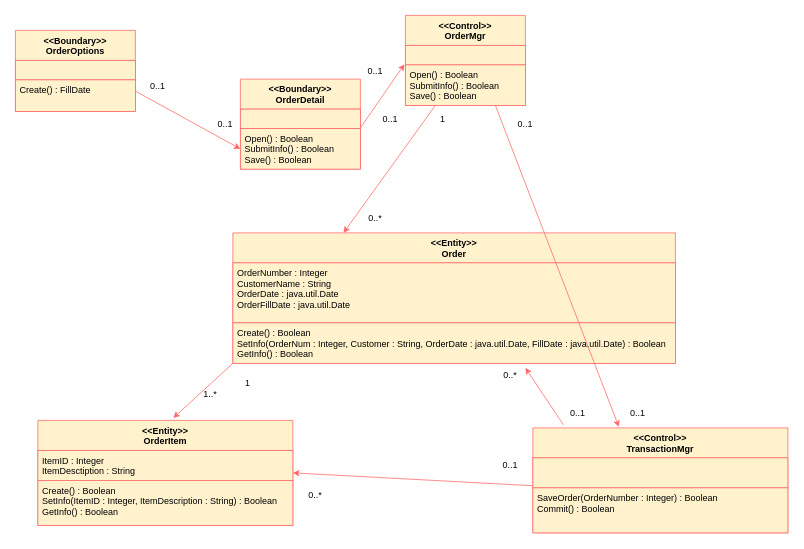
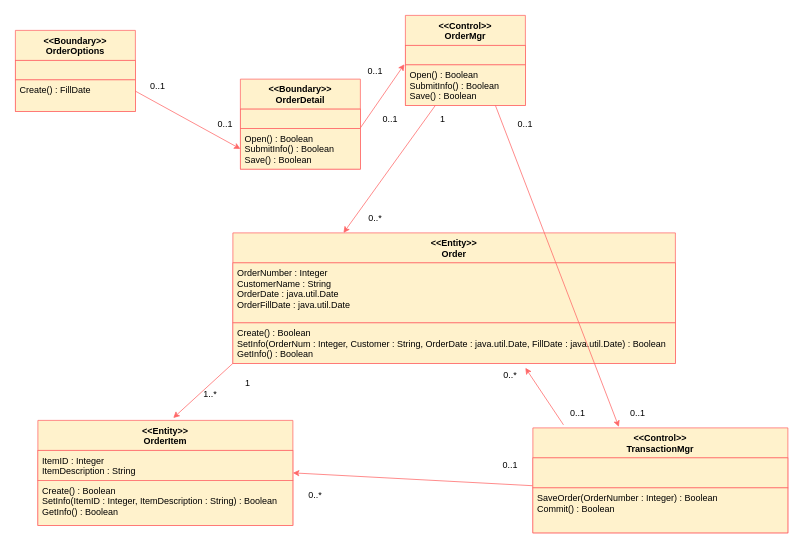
node "ItemID : Integer ItemDesctiption : String": label "ItemID : Integer ItemDesctiption : String" -> "ItemID : Integer ItemDescription : String"
